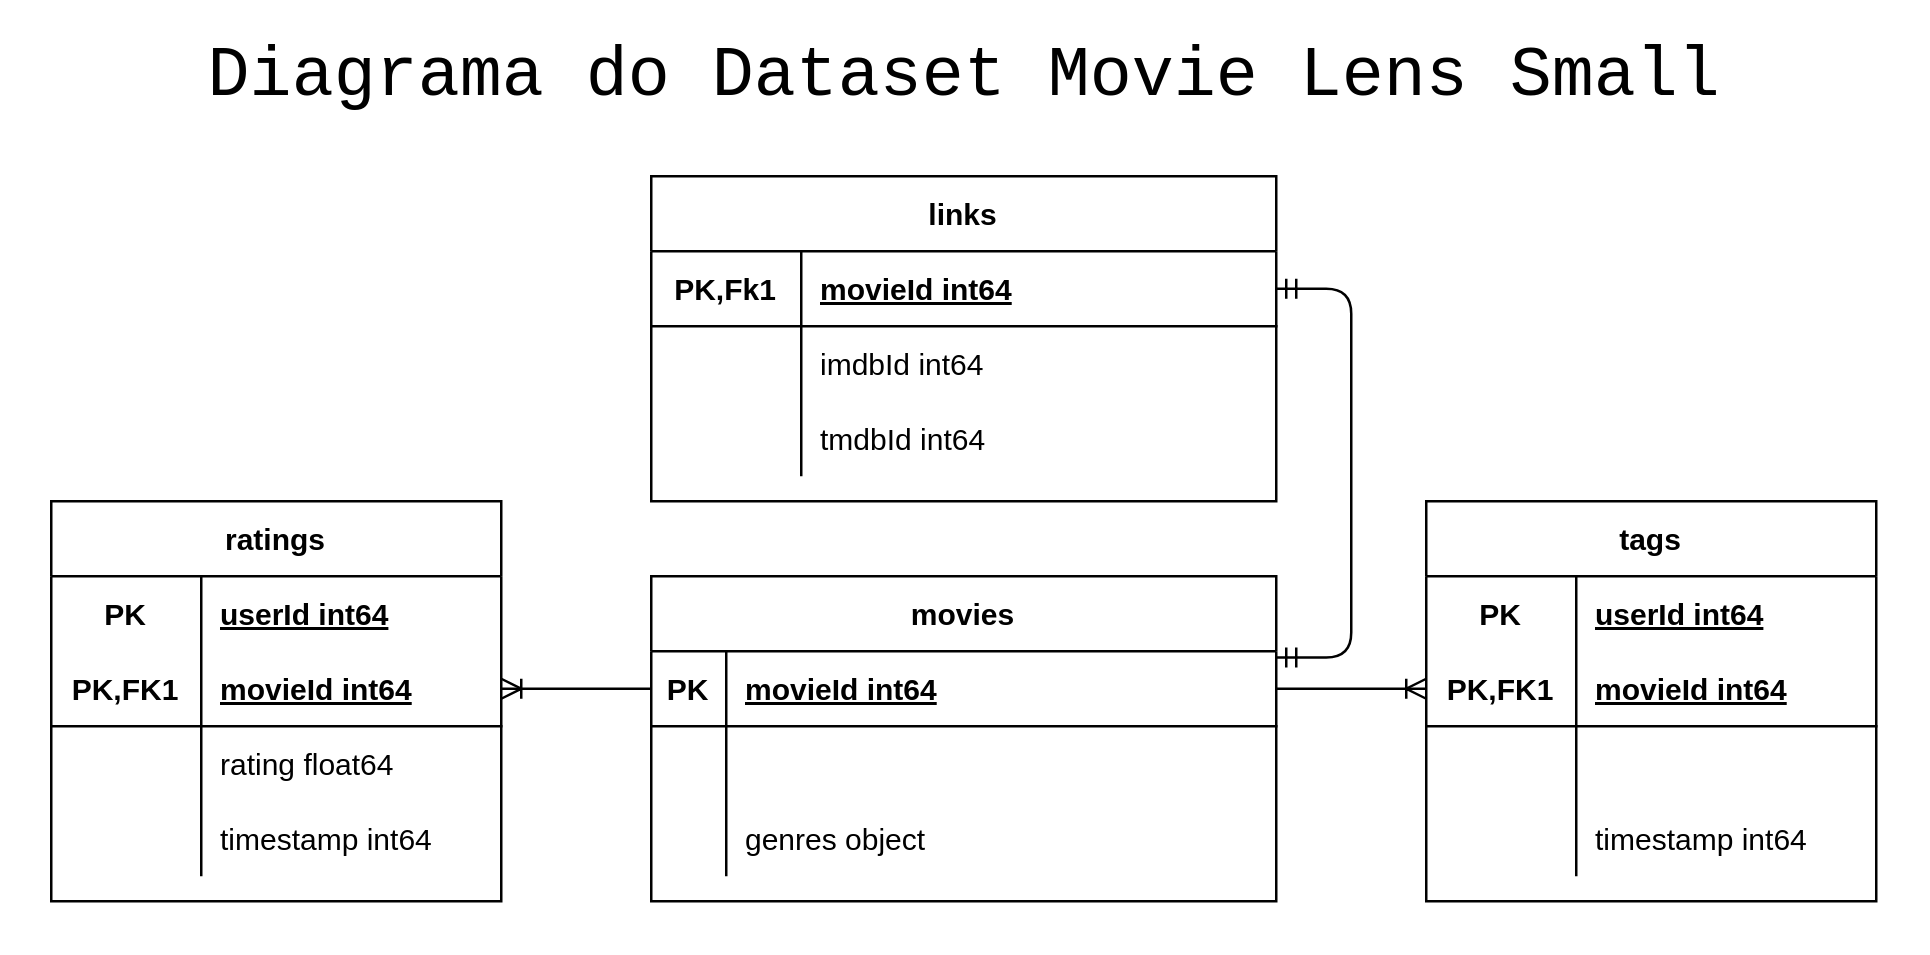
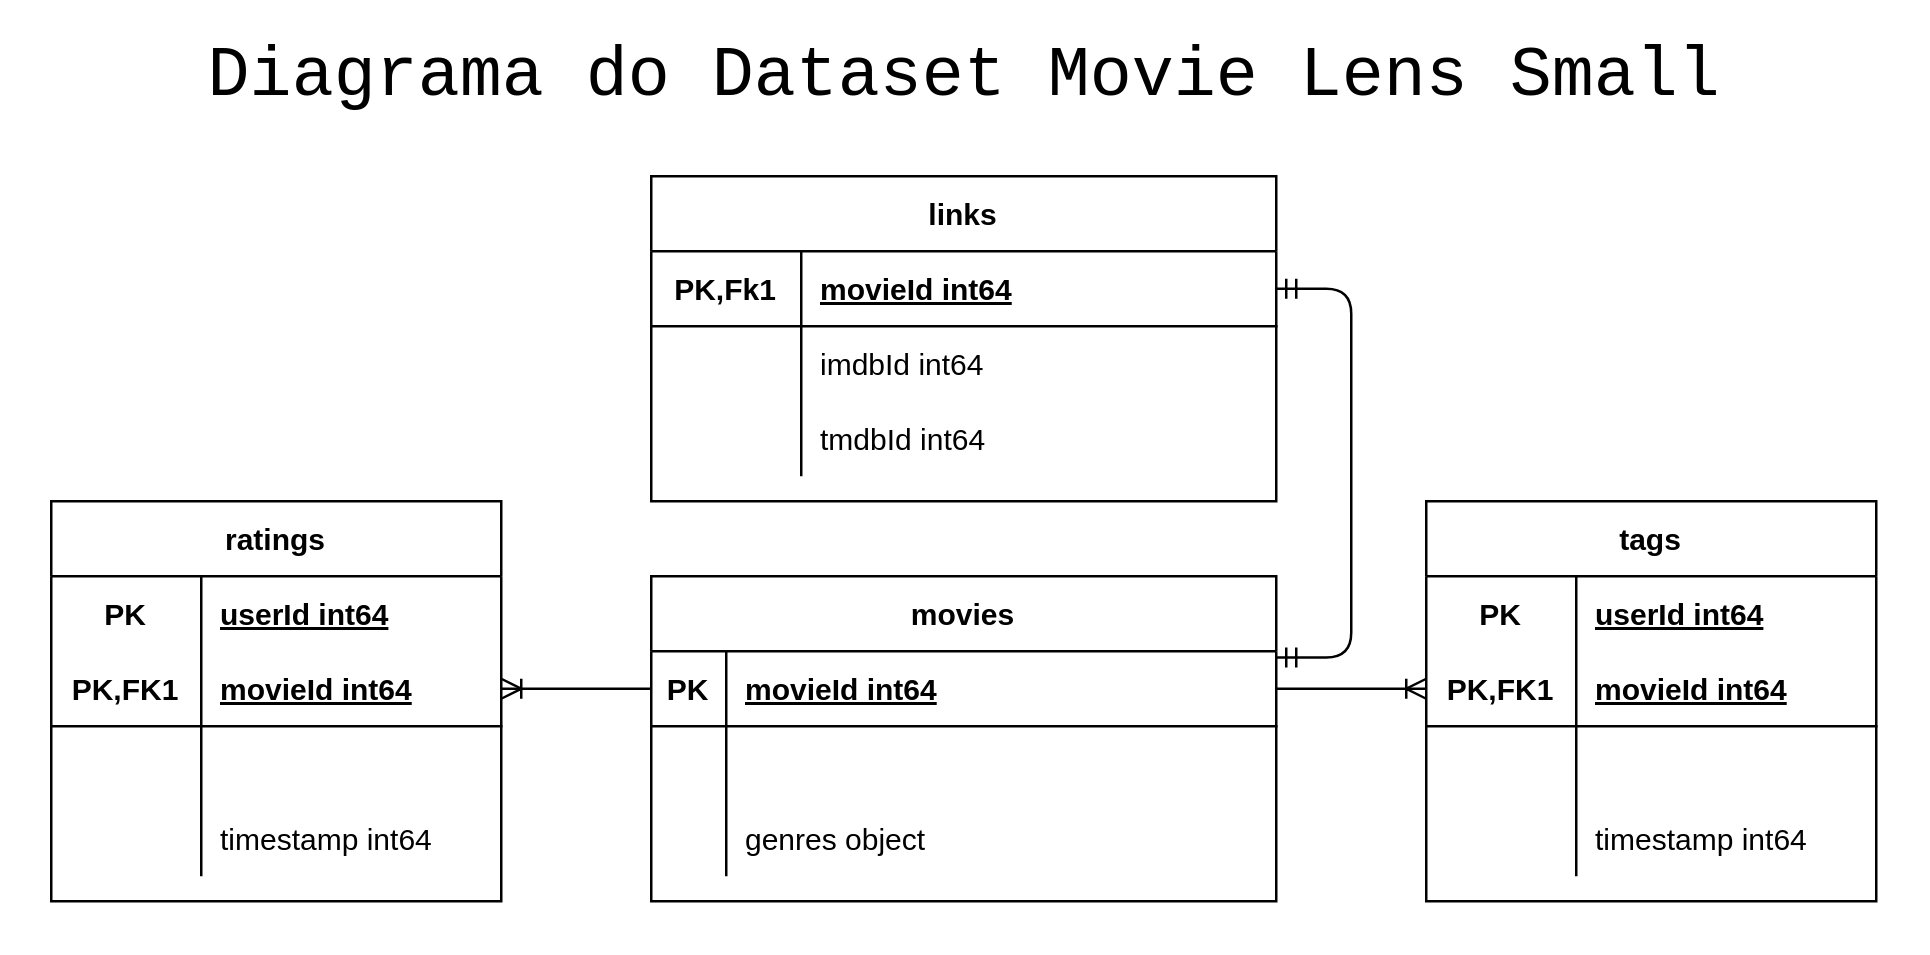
node "rating float64": removed
